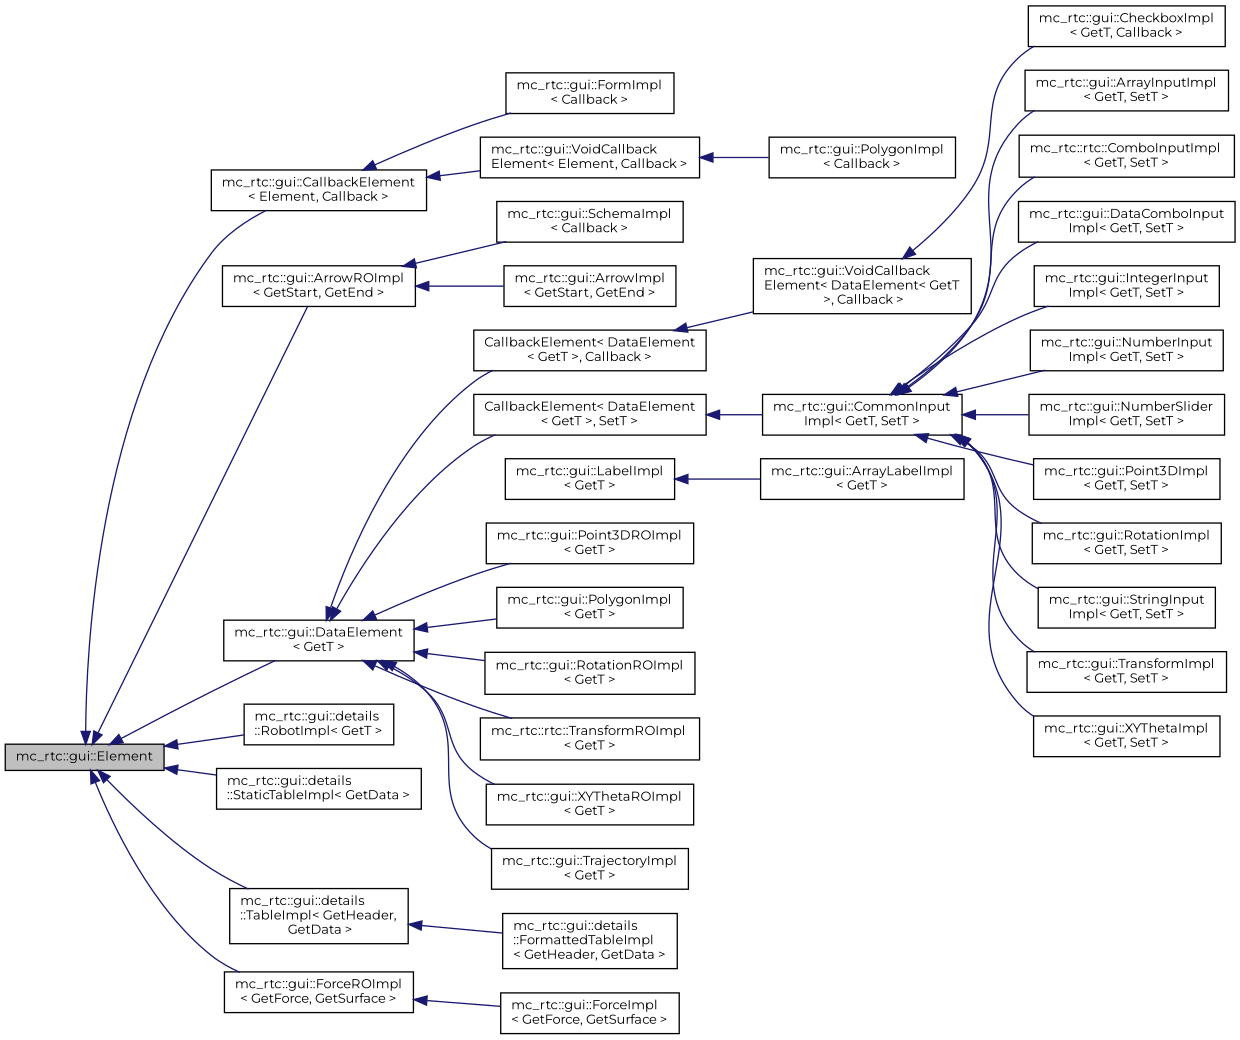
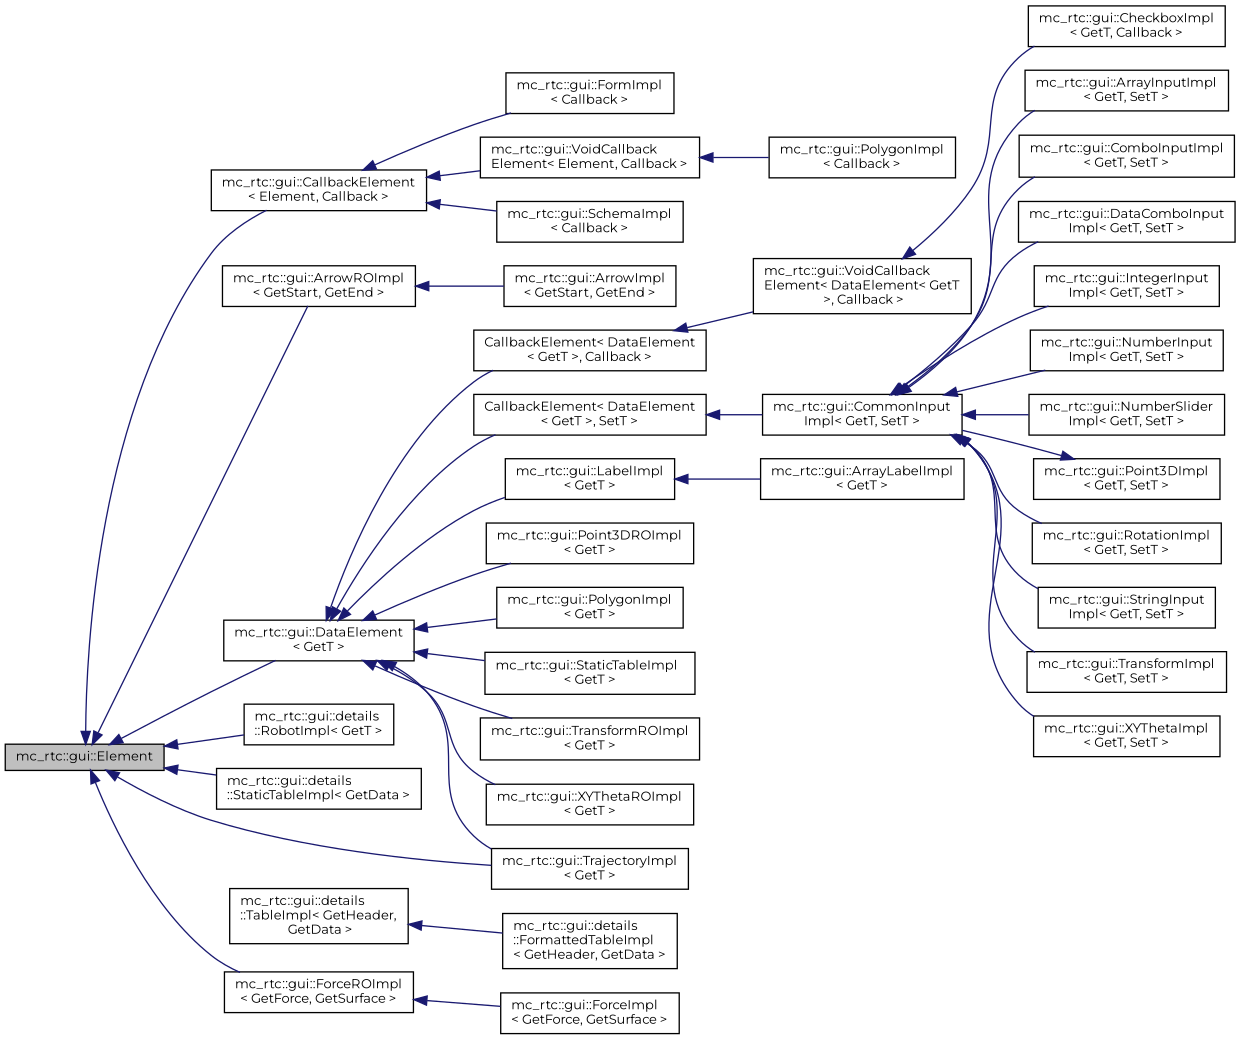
node "mc_rtc::rtc::ComboInputImpl < GetT, SetT >": label "mc_rtc::rtc::ComboInputImpl < GetT, SetT >" -> "mc_rtc::gui::ComboInputImpl < GetT, SetT >"
edge "mc_rtc::gui::SchemaImpl < Callback >" -> "mc_rtc::gui::ArrowROImpl < GetStart, GetEnd >": now "mc_rtc::gui::SchemaImpl < Callback >" -> "mc_rtc::gui::CallbackElement < Element, Callback >"
edge "mc_rtc::gui::Point3DImpl < GetT, SetT >" -> "mc_rtc::gui::CommonInput Impl< GetT, SetT >": reversed
edge "mc_rtc::gui::LabelImpl < GetT >" -> "mc_rtc::gui::DataElement < GetT >": added
node "mc_rtc::gui::RotationROImpl < GetT >": label "mc_rtc::gui::RotationROImpl < GetT >" -> "mc_rtc::gui::StaticTableImpl < GetT >"
node "mc_rtc::rtc::TransformROImpl < GetT >": label "mc_rtc::rtc::TransformROImpl < GetT >" -> "mc_rtc::gui::TransformROImpl < GetT >"
edge "mc_rtc::gui::details ::TableImpl< GetHeader, GetData >" -> "mc_rtc::gui::Element": now "mc_rtc::gui::TrajectoryImpl < GetT >" -> "mc_rtc::gui::Element"
